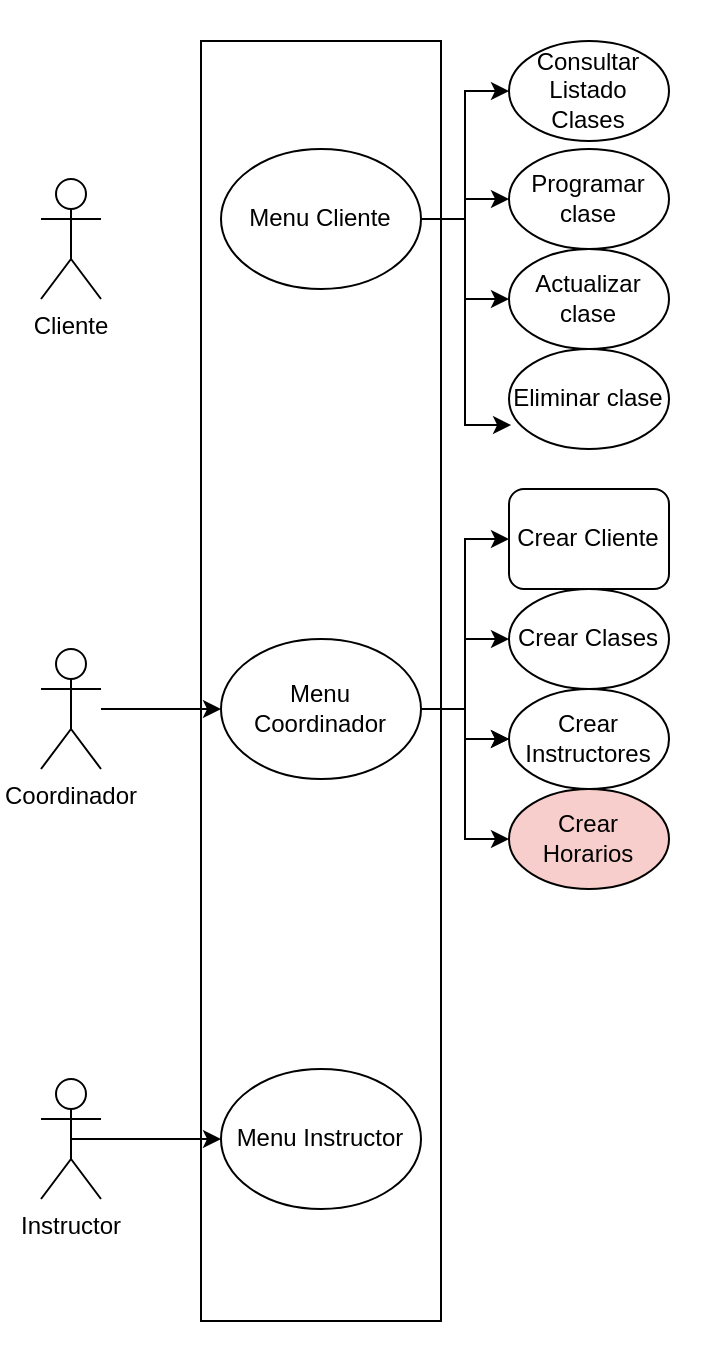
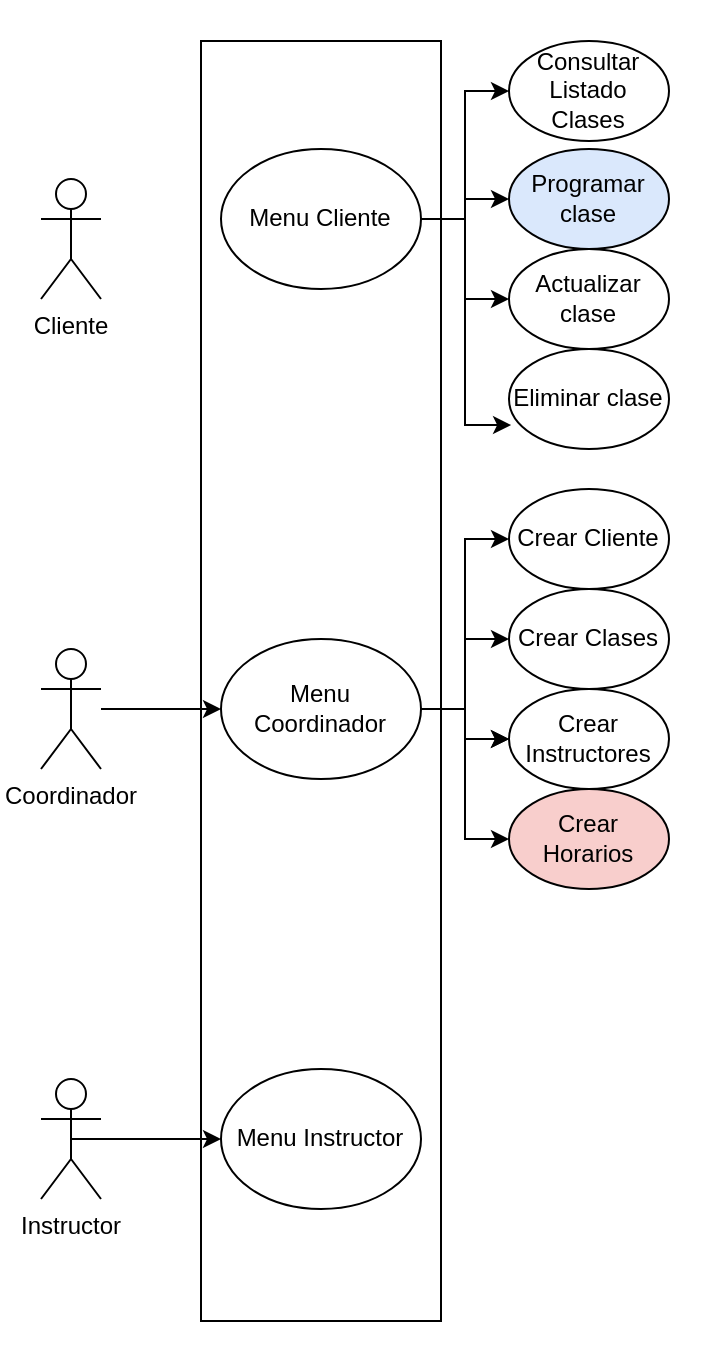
node "Programar clase": fillcolor #ffffff -> #dae8fc
node "Crear Cliente": shape rounded rectangle -> ellipse
